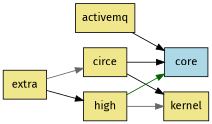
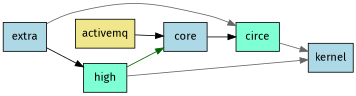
node "circe": fillcolor khaki -> aquamarine
edge "circe" -> "core": reversed
edge "circe" -> "kernel": color black -> gray40
node "extra": fillcolor khaki -> lightblue
node "high": fillcolor khaki -> aquamarine
node "kernel": fillcolor khaki -> lightblue
